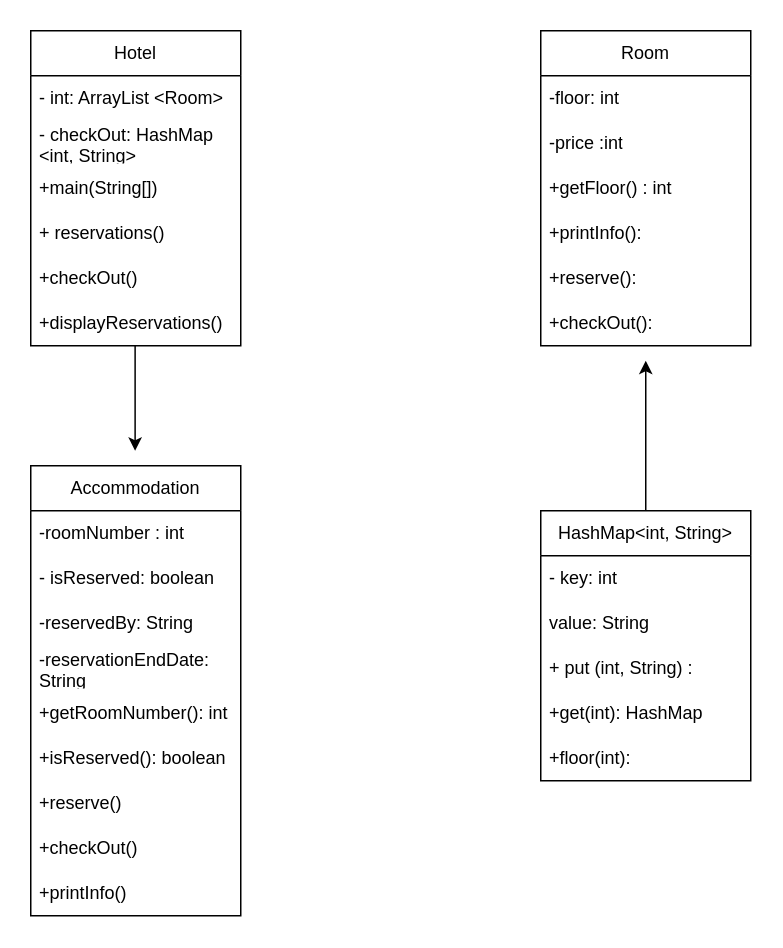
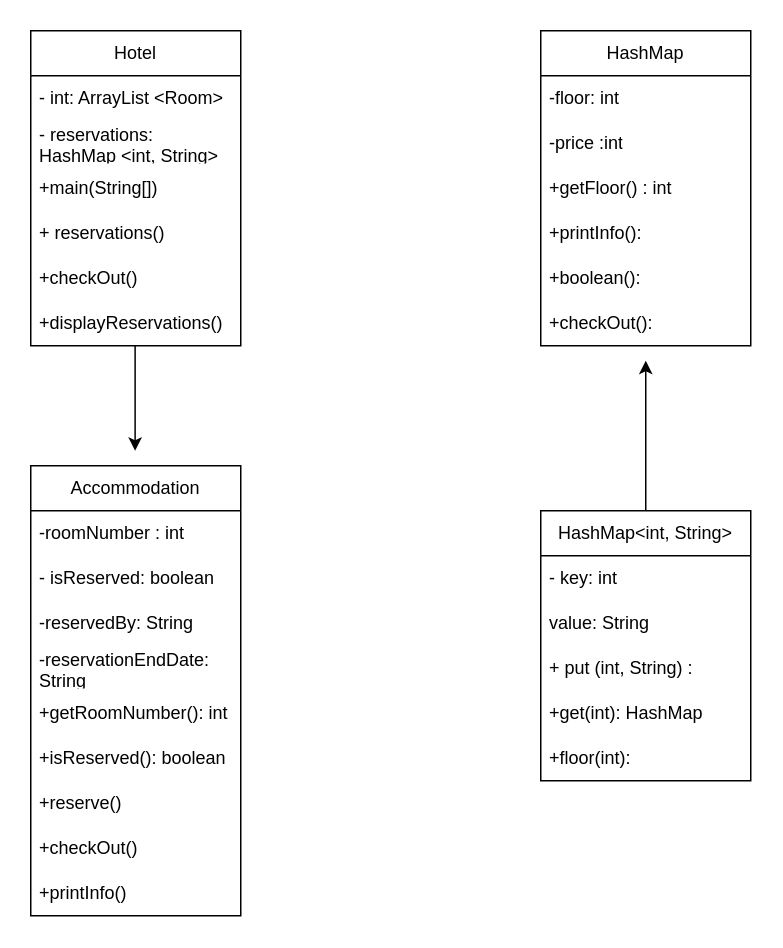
node "Room": label "Room" -> "HashMap"
node "- checkOut: HashMap <int, String>": label "- checkOut: HashMap <int, String>" -> "- reservations: HashMap <int, String>"
node "+reserve():": label "+reserve():" -> "+boolean():"
